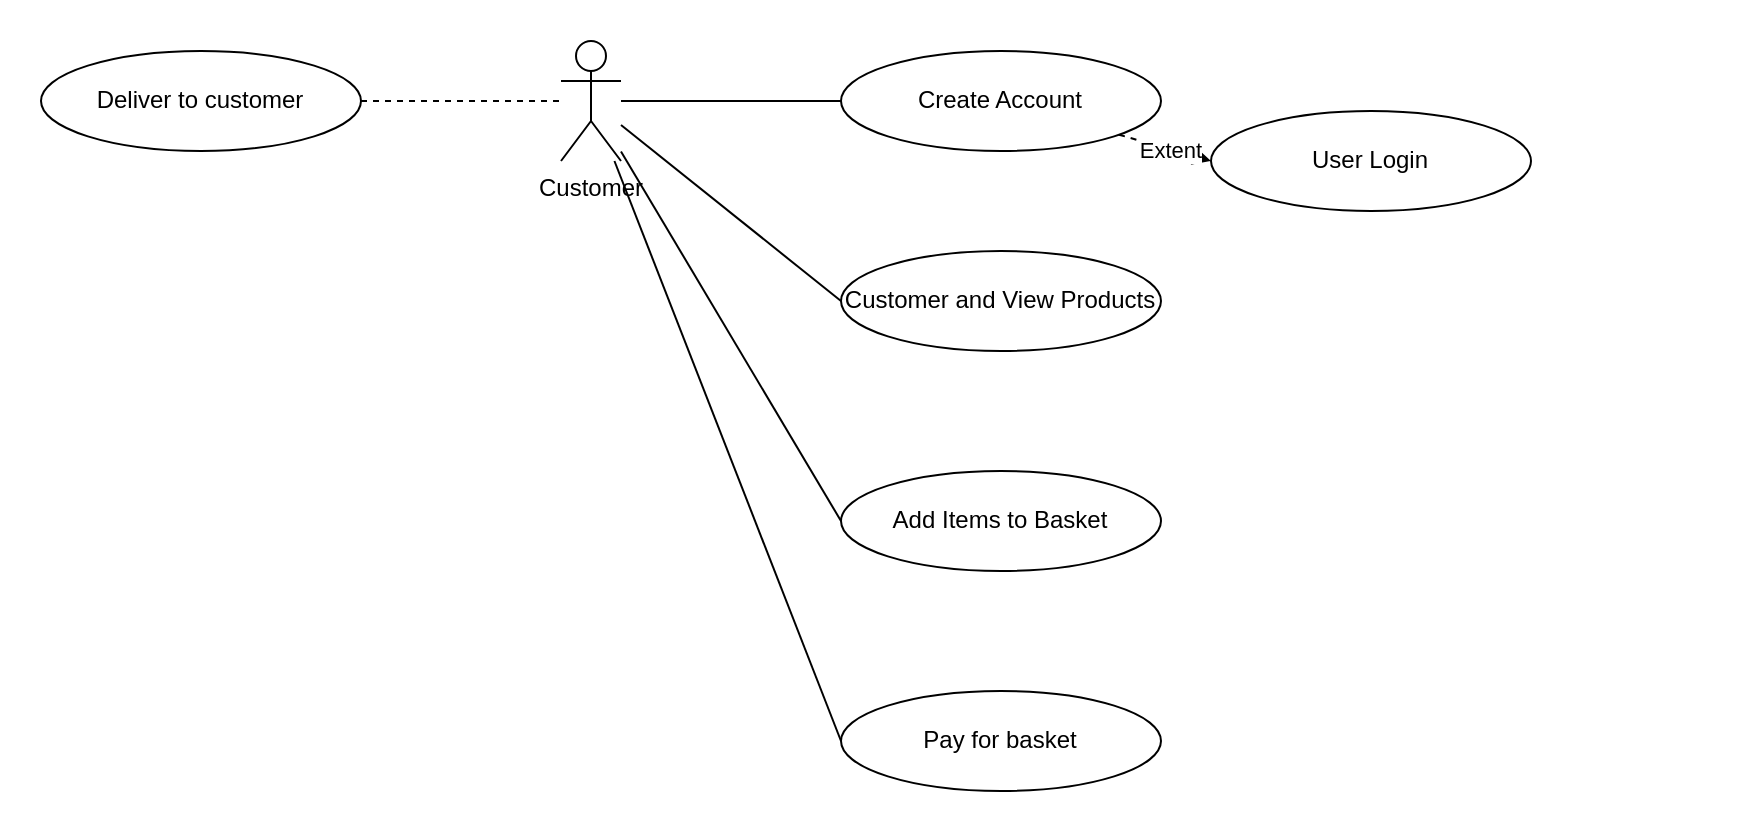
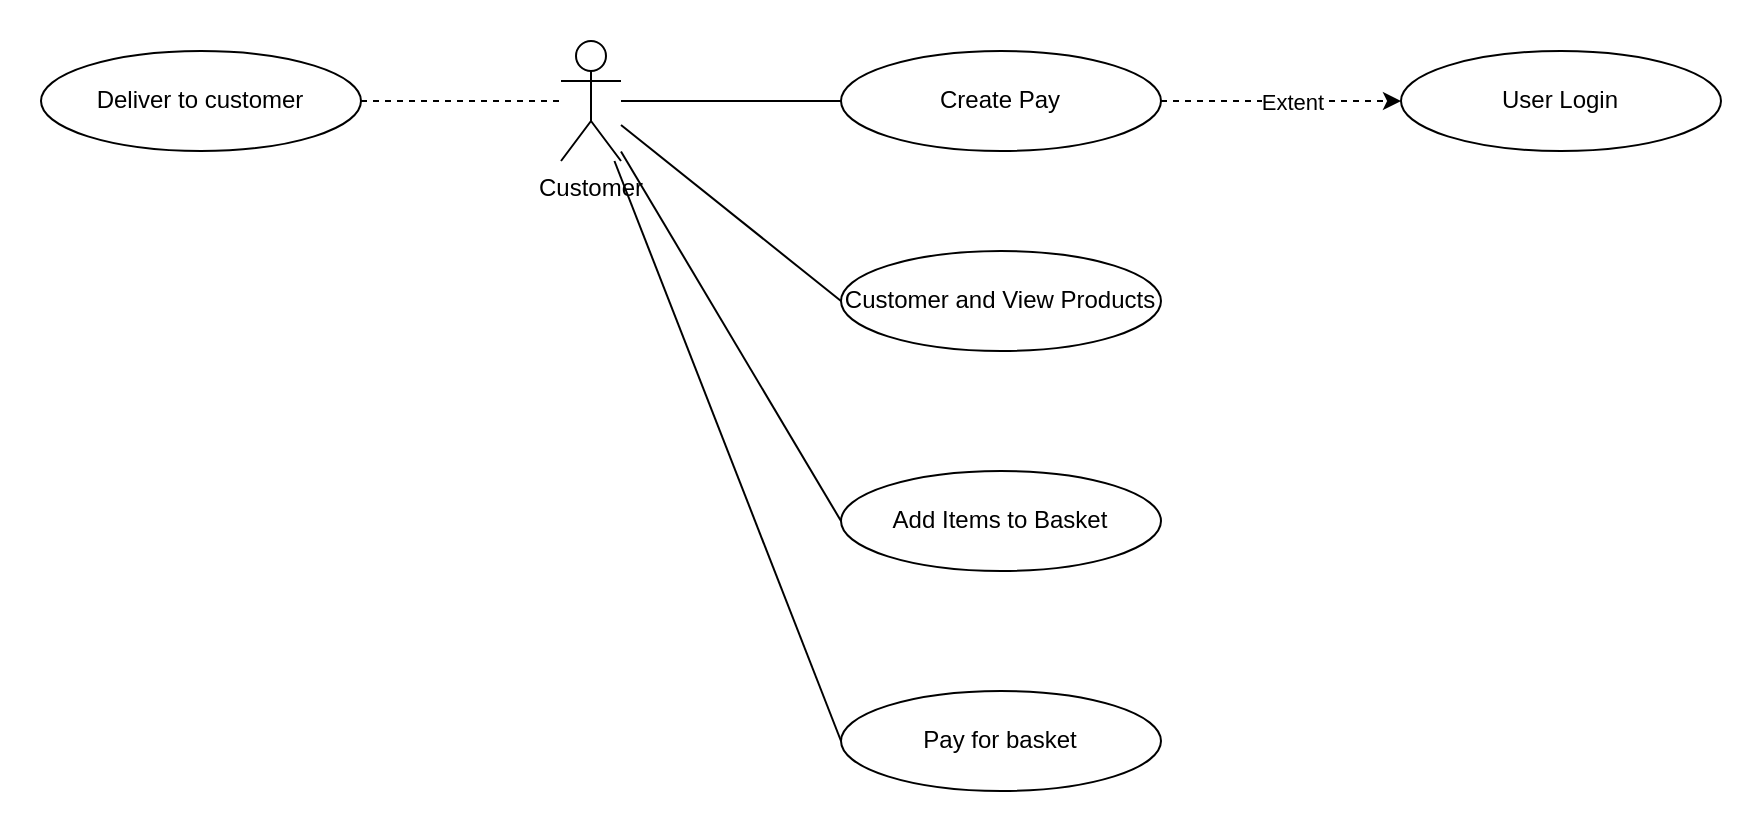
node "Create Account": label "Create Account" -> "Create Pay"
node "User Login": moved (1371, 161) -> (1561, 101)
